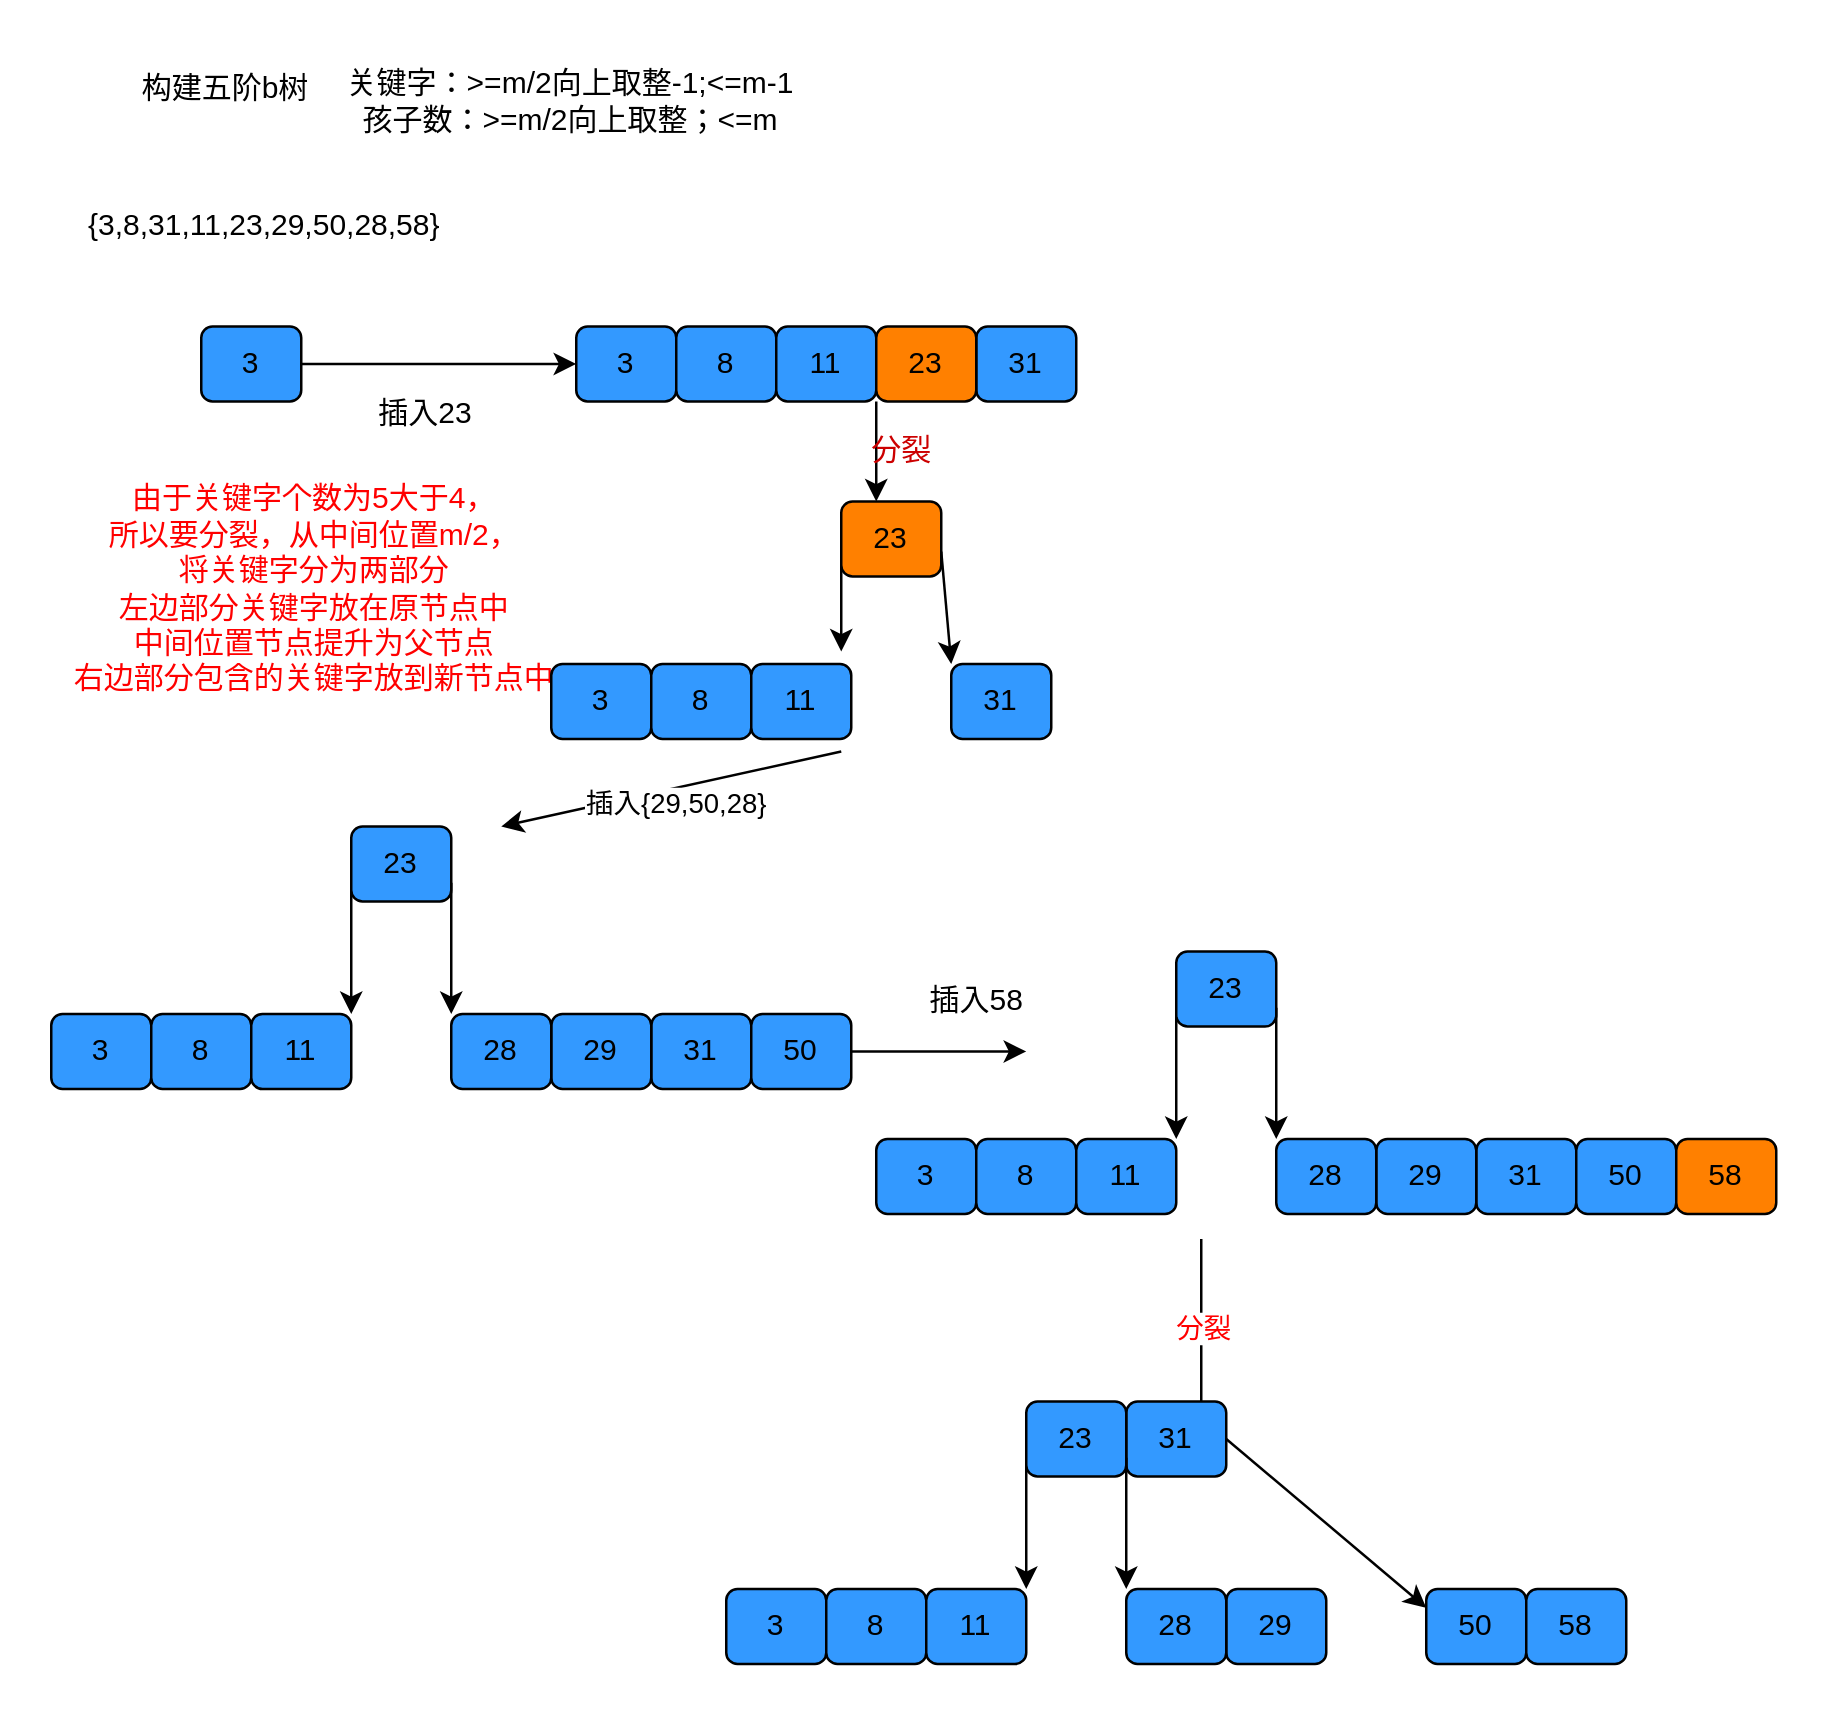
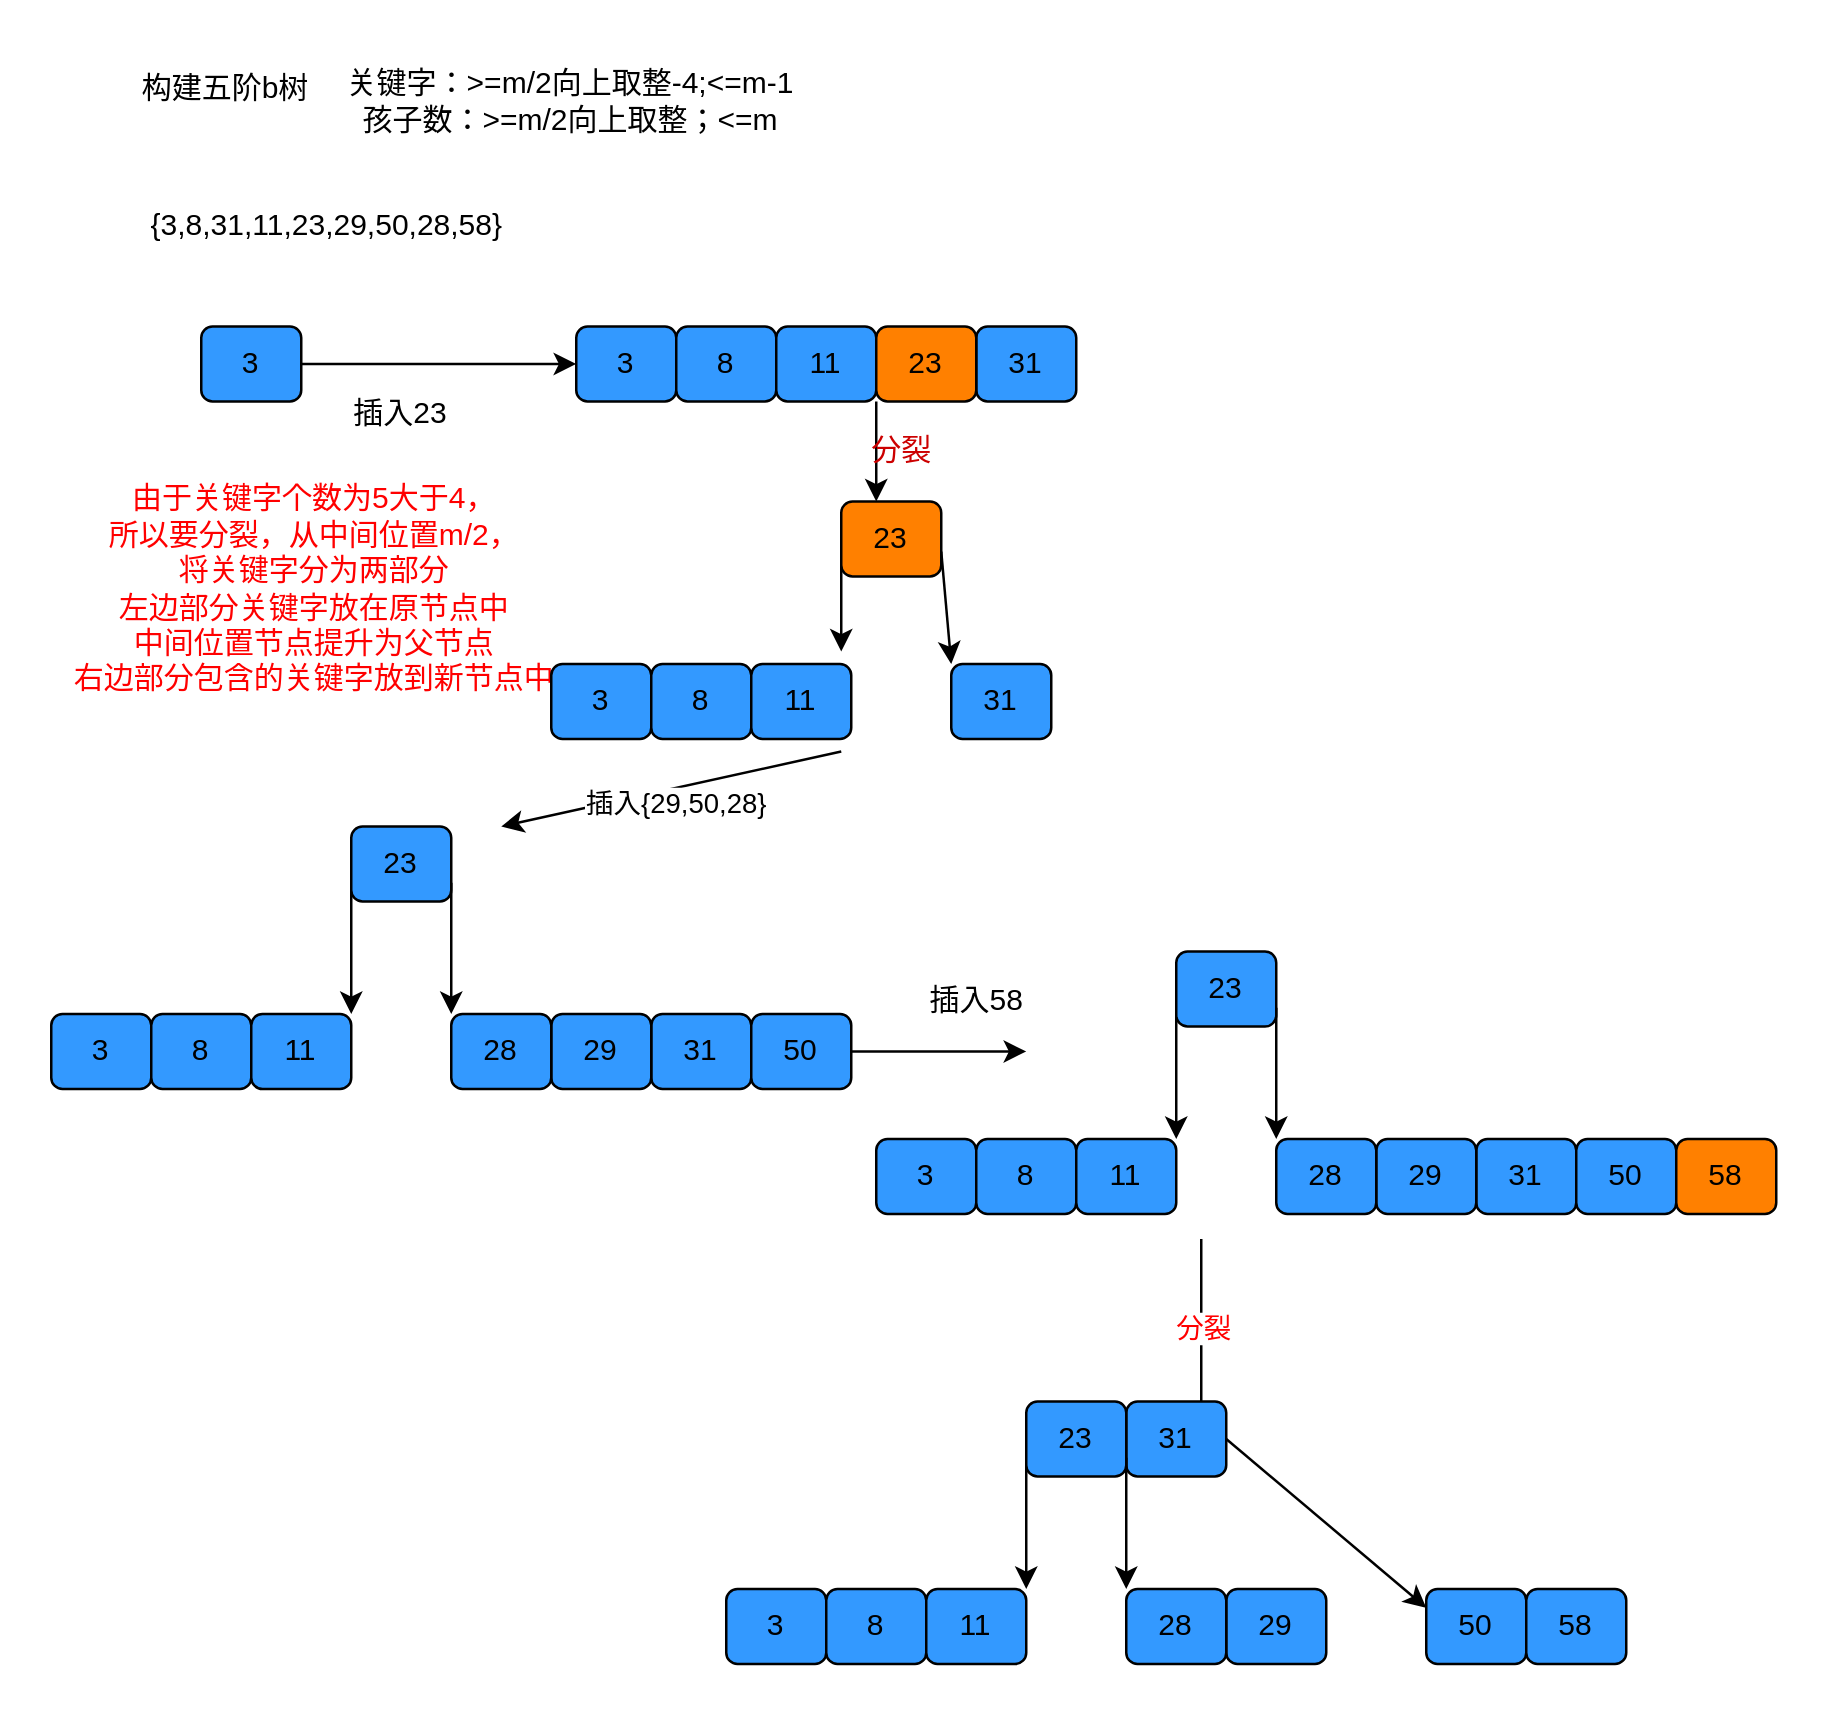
node "关键字：>=m/2向上取整-1;<=m-1 孩子数：>=m/2向上取整；<=m": label "关键字：>=m/2向上取整-1;<=m-1 孩子数：>=m/2向上取整；<=m" -> "关键字：>=m/2向上取整-4;<=m-1 孩子数：>=m/2向上取整；<=m"
node "{3,8,31,11,23,29,50,28,58}": moved (264, 226) -> (326, 226)
node "插入23": moved (426, 414) -> (401, 414)
